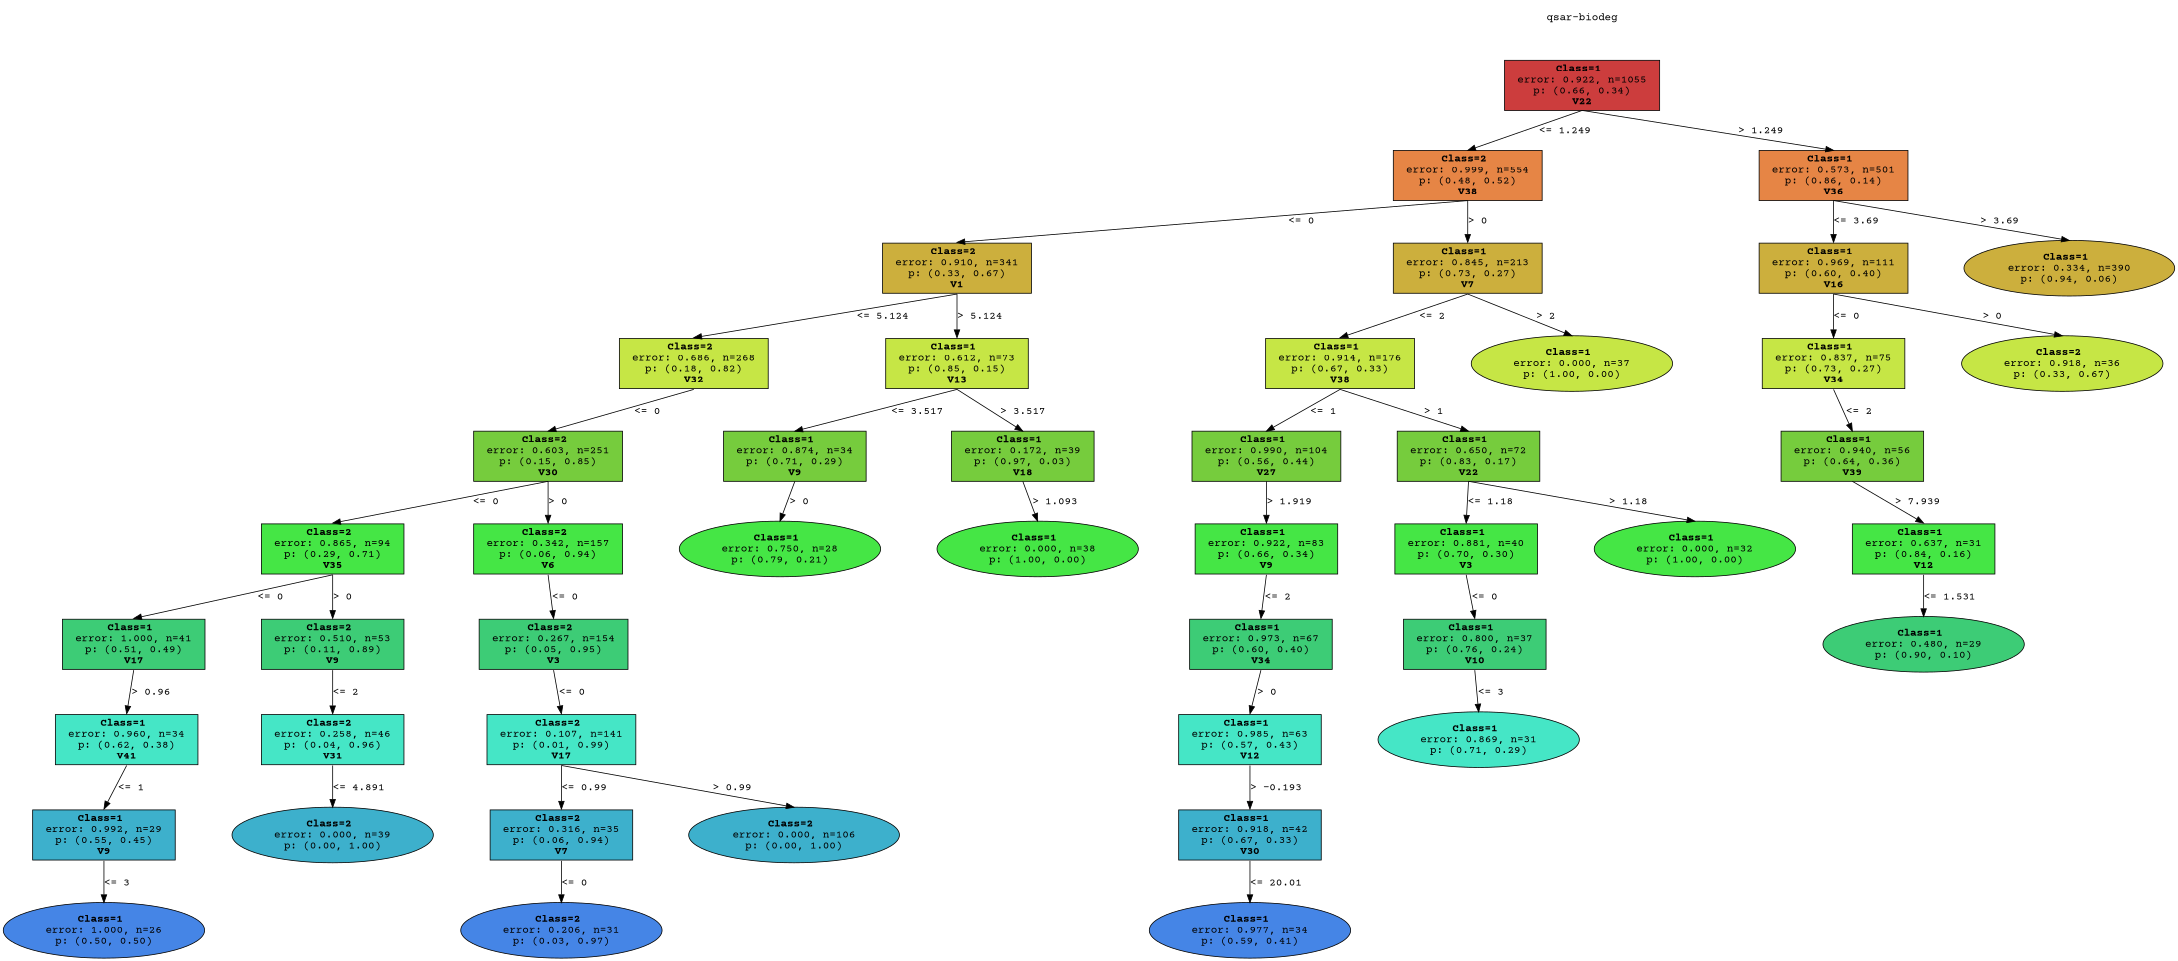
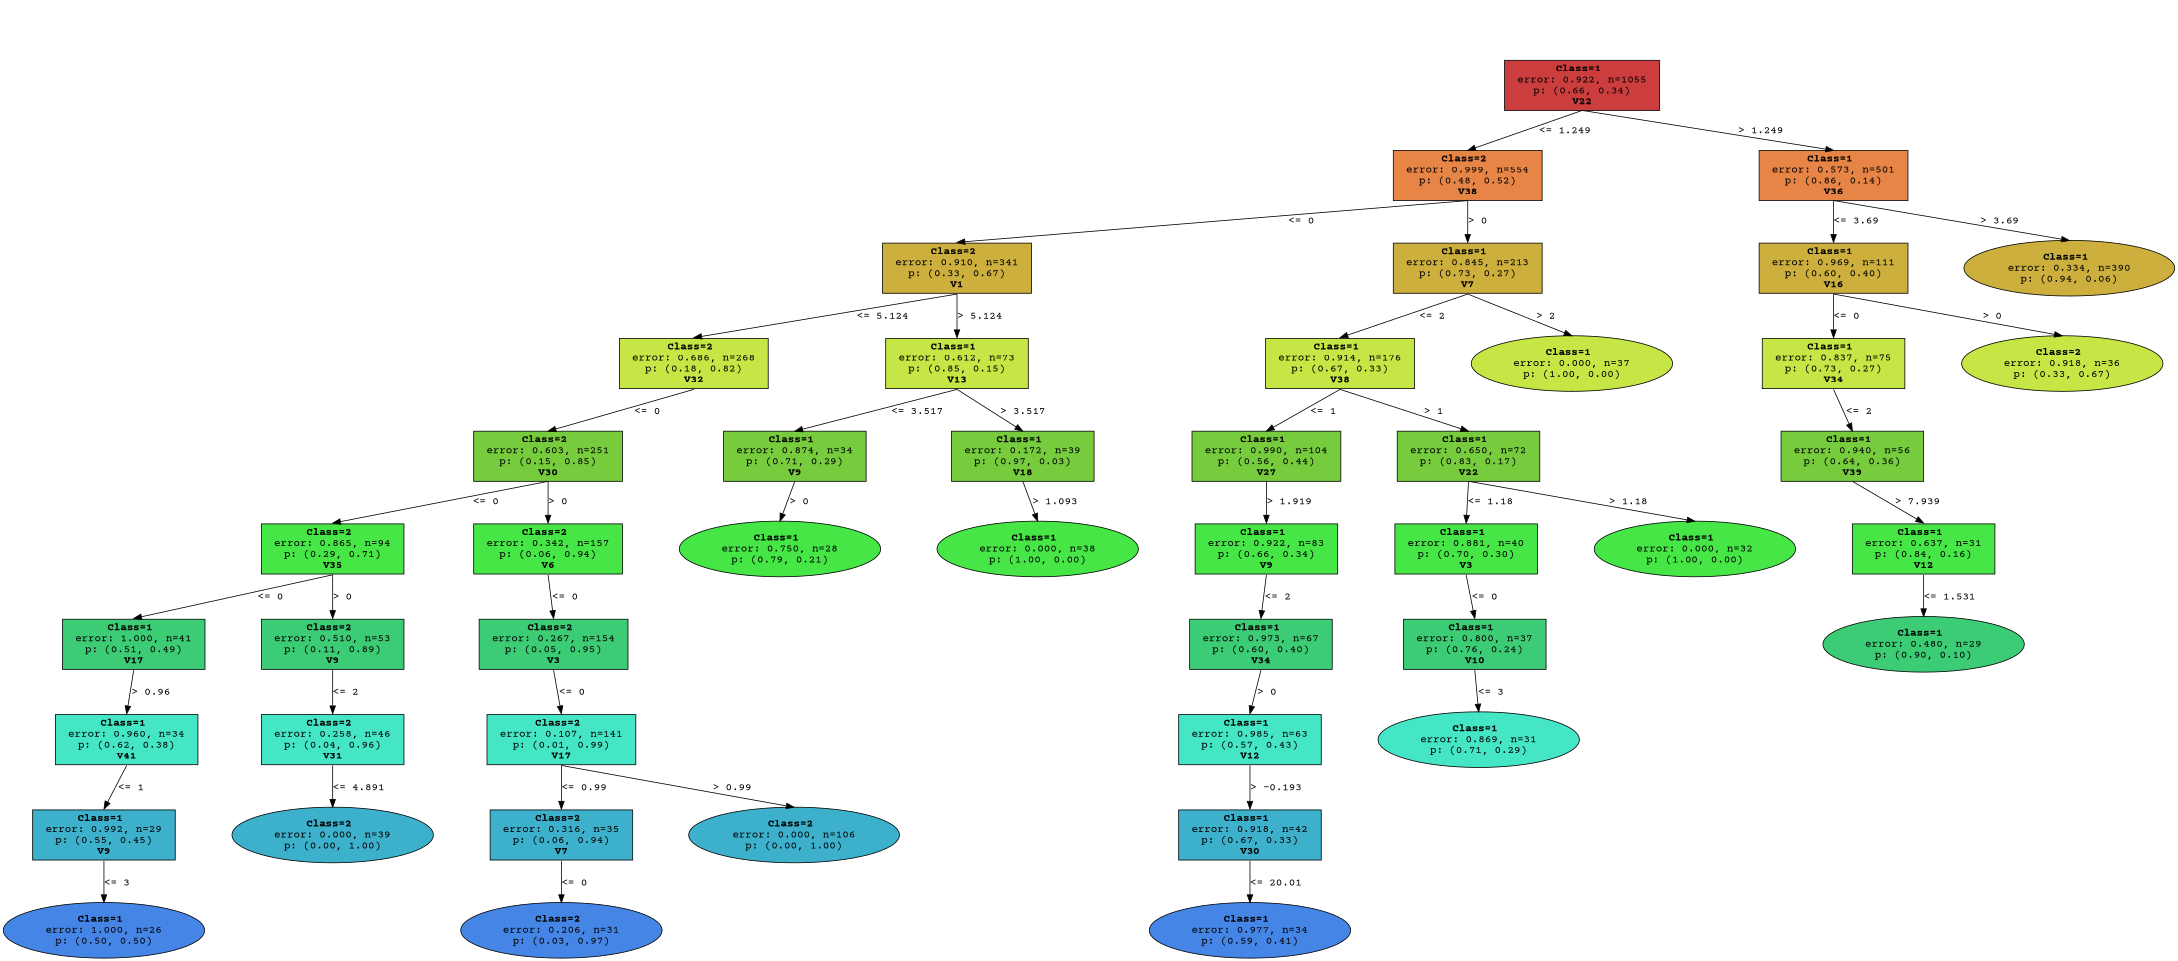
node "qsar-biodeg": removed
